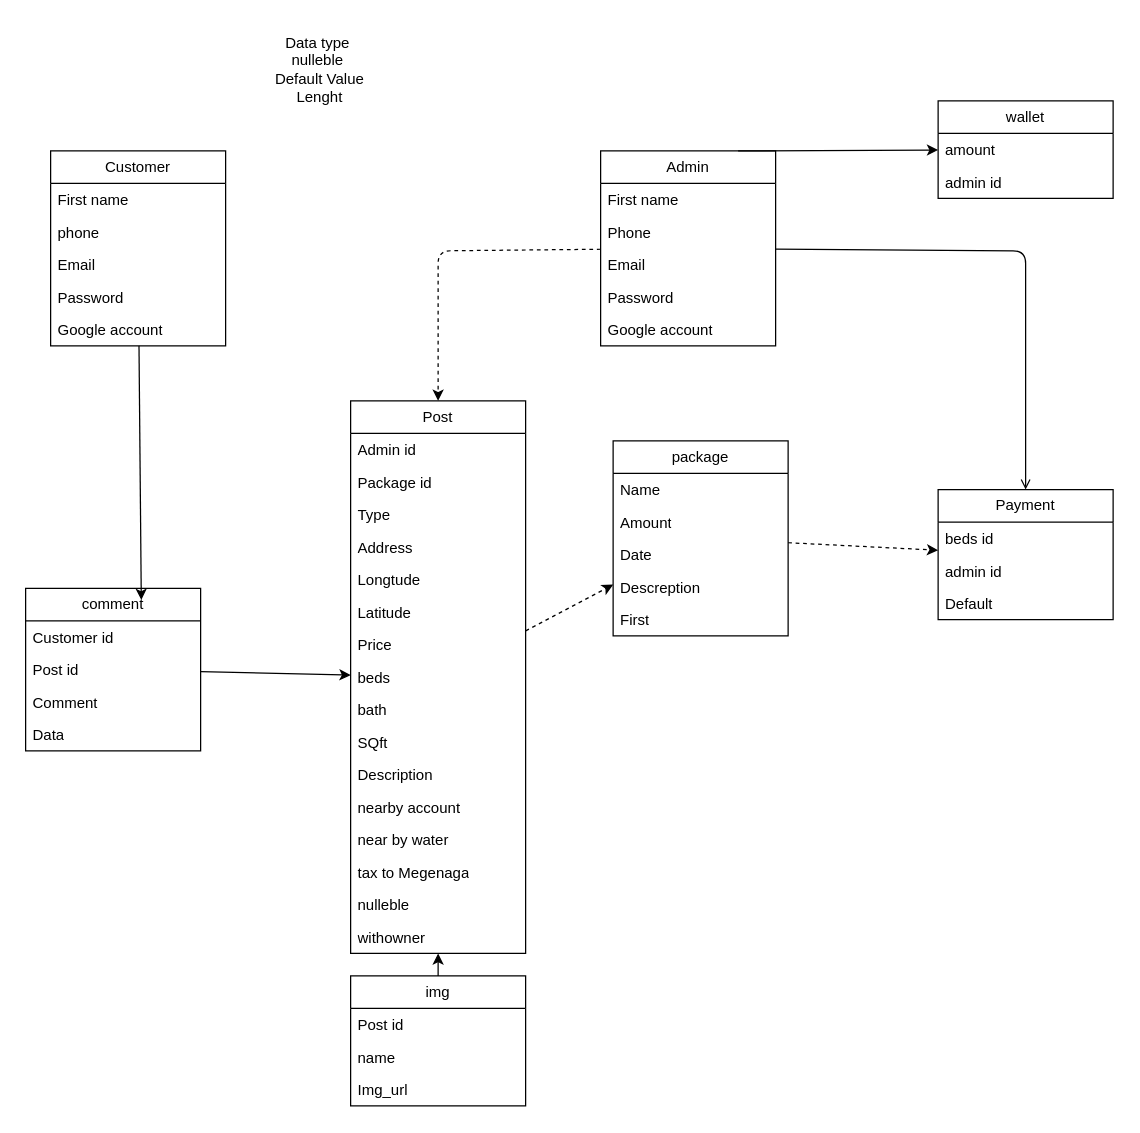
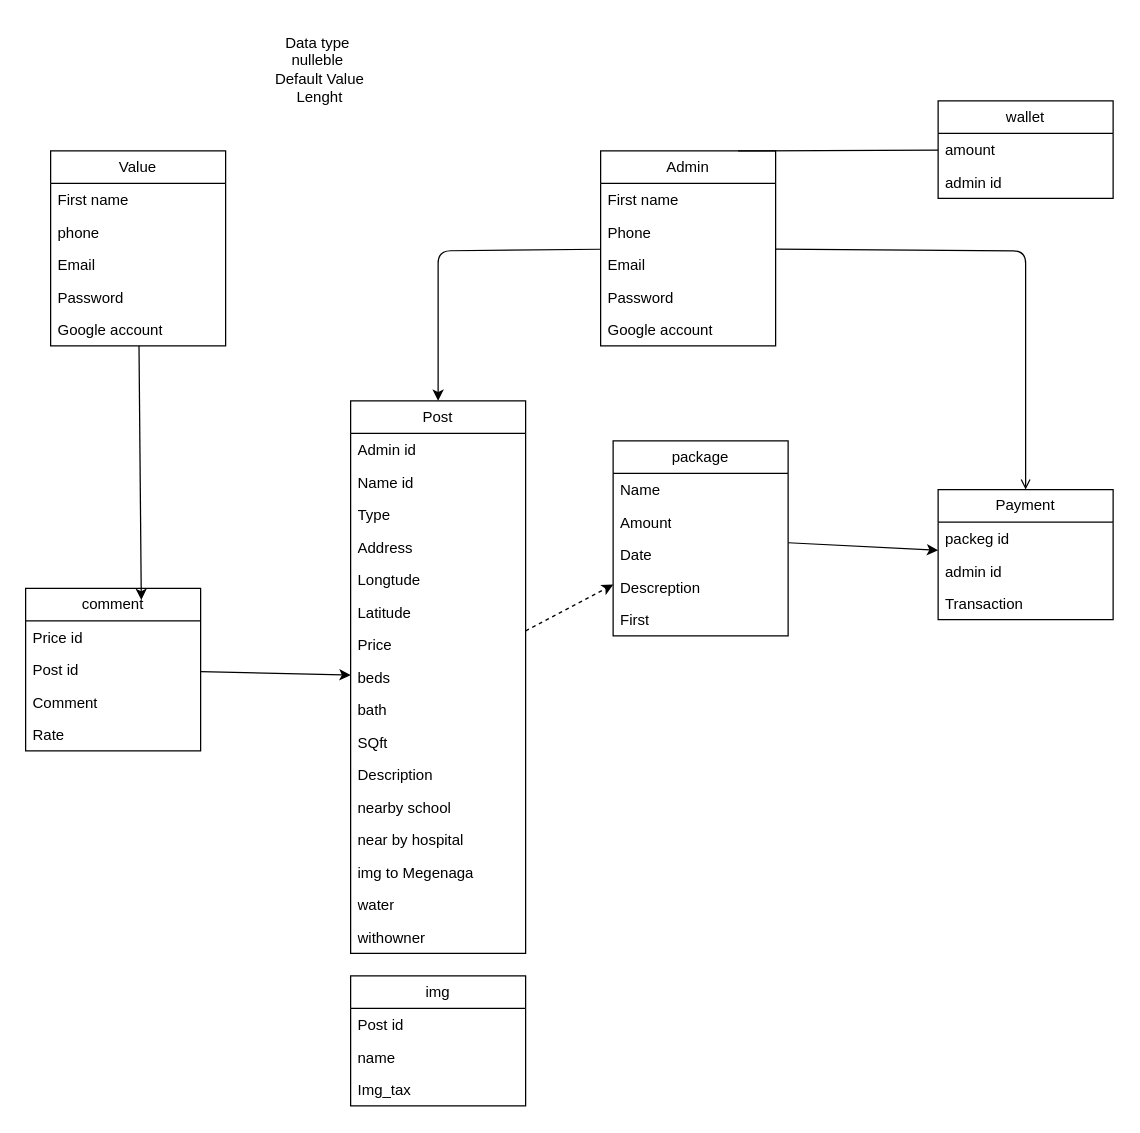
edge "Admin" -> "wallet": arrowhead classic -> none
node "Customer": label "Customer" -> "Value"
edge "Admin" -> "Post": style dashed -> solid
node "Package id": label "Package id" -> "Name id"
node "beds id": label "beds id" -> "packeg id"
edge "package" -> "Payment": style dashed -> solid
node "Default": label "Default" -> "Transaction"
node "Customer id": label "Customer id" -> "Price id"
node "Data": label "Data" -> "Rate"
node "nearby account": label "nearby account" -> "nearby school"
node "near by water": label "near by water" -> "near by hospital"
node "tax to Megenaga": label "tax to Megenaga" -> "img to Megenaga"
node "nulleble": label "nulleble" -> "water"
edge "img" -> "Post": removed
node "Img_url": label "Img_url" -> "Img_tax"
